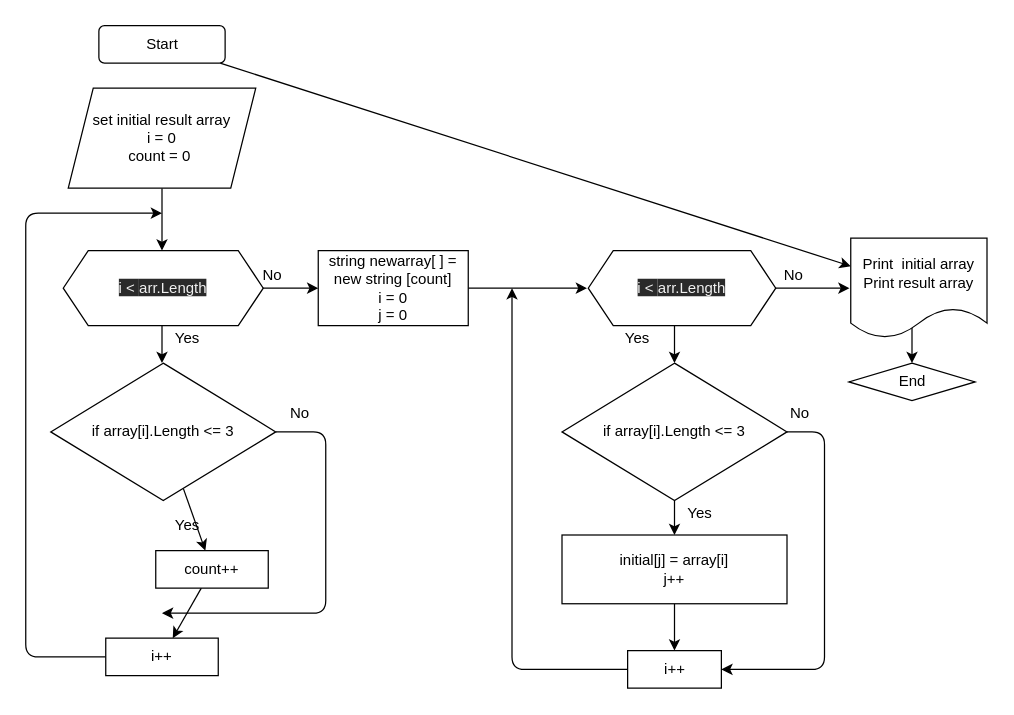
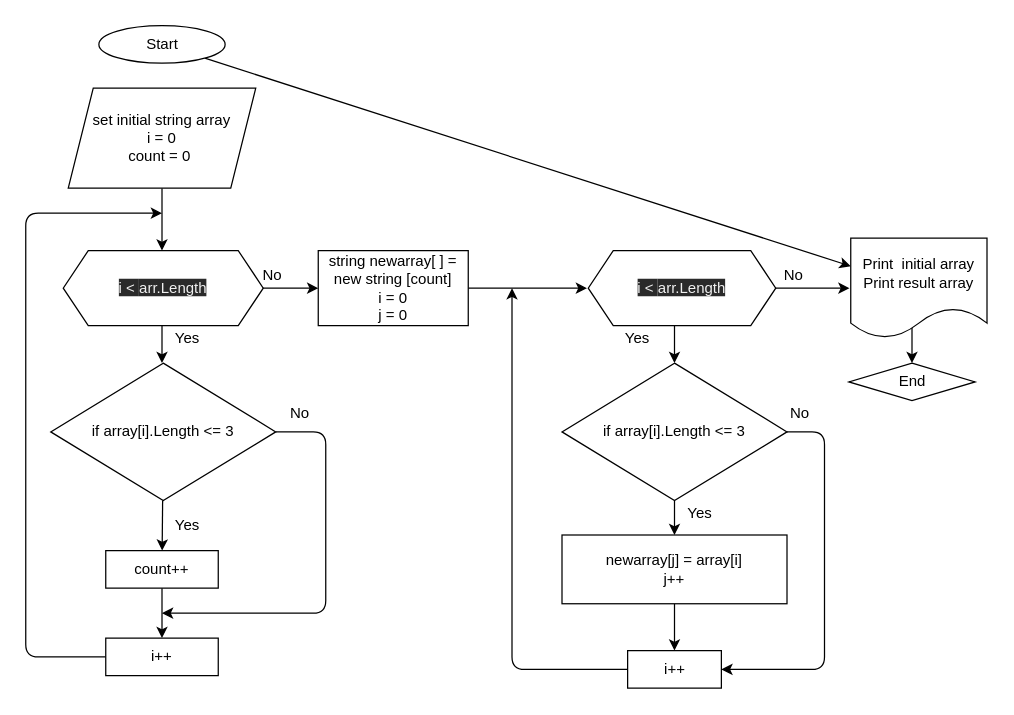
node "Start": shape rounded rectangle -> ellipse
node "set initial result array i = 0 count = 0": label "set initial result array i = 0 count = 0" -> "set initial string array i = 0 count = 0"
node "count++": moved (212, 569) -> (162, 569)
node "initial[j] = array[i] j++": label "initial[j] = array[i] j++" -> "newarray[j] = array[i] j++"
